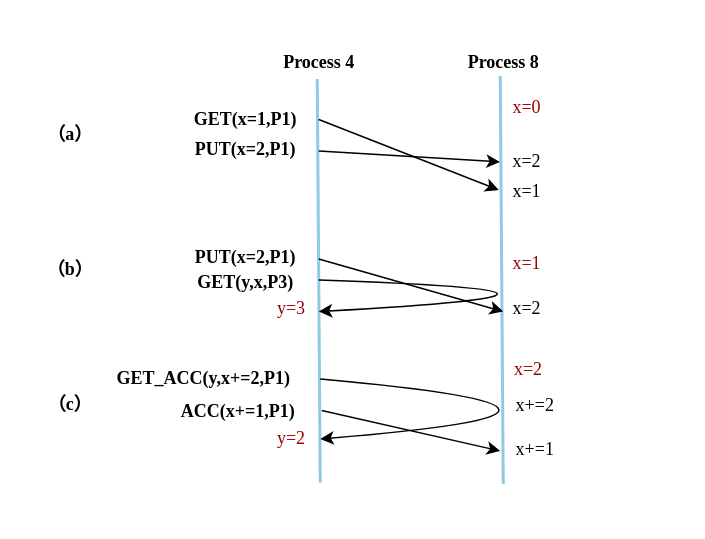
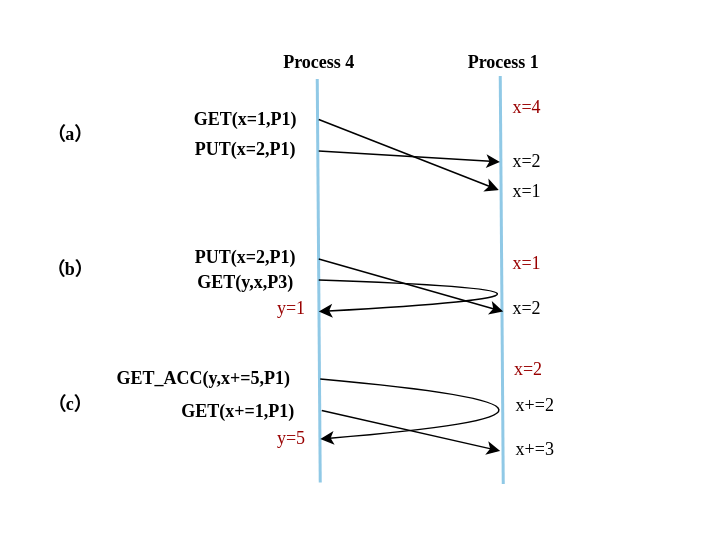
node "Process 8": label "Process 8" -> "Process 1"
node "x=0": label "x=0" -> "x=4"
node "y=3": label "y=3" -> "y=1"
node "GET_ACC(y,x+=2,P1)": label "GET_ACC(y,x+=2,P1)" -> "GET_ACC(y,x+=5,P1)"
node "ACC(x+=1,P1)": label "ACC(x+=1,P1)" -> "GET(x+=1,P1)"
node "y=2": label "y=2" -> "y=5"
node "x+=1": label "x+=1" -> "x+=3"
